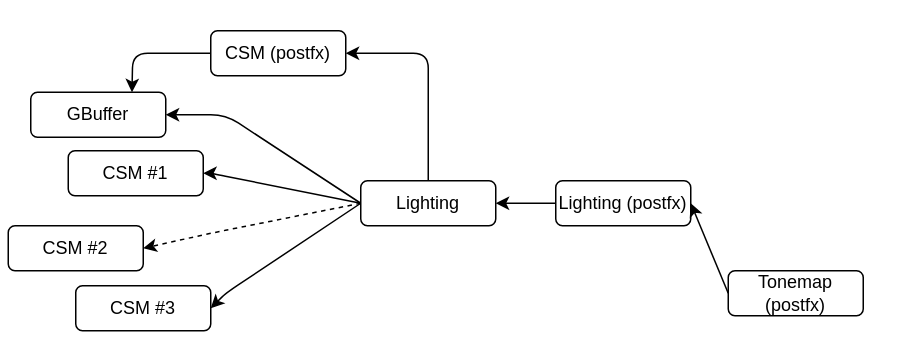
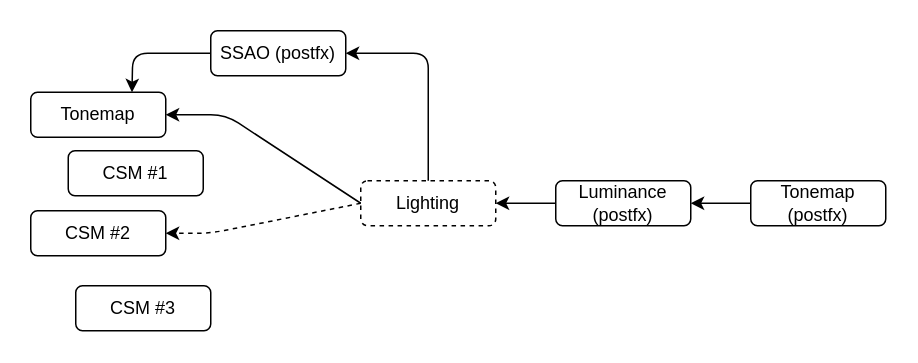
node "CSM (postfx)": label "CSM (postfx)" -> "SSAO (postfx)"
node "GBuffer": label "GBuffer" -> "Tonemap"
edge "Lighting" -> "CSM #1": removed
node "Lighting": style solid -> dashed
node "Lighting (postfx)": label "Lighting (postfx)" -> "Luminance (postfx)"
node "CSM #2": moved (76, 248) -> (98, 233)
edge "Lighting" -> "CSM #3": removed
node "Tonemap (postfx)": moved (796, 293) -> (818, 203)
